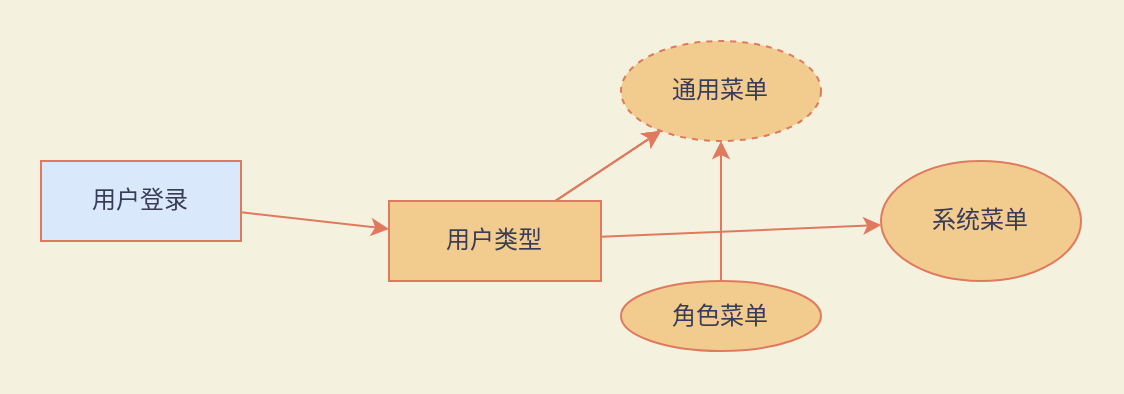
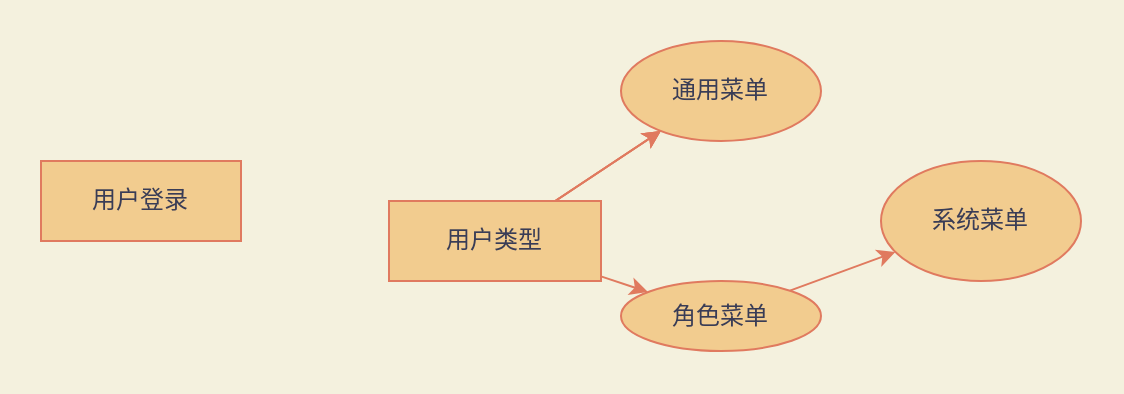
node "通用菜单": style dashed -> solid
node "用户登录": fillcolor #dae8fc -> #f2cc8f
edge "角色菜单" -> "通用菜单": now "角色菜单" -> "系统菜单"
edge "用户登录" -> "用户类型": removed
edge "用户类型" -> "系统菜单": now "用户类型" -> "角色菜单"
